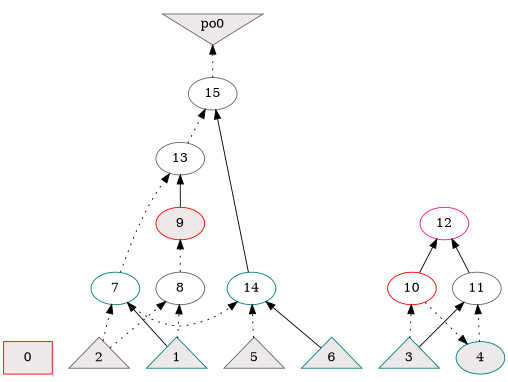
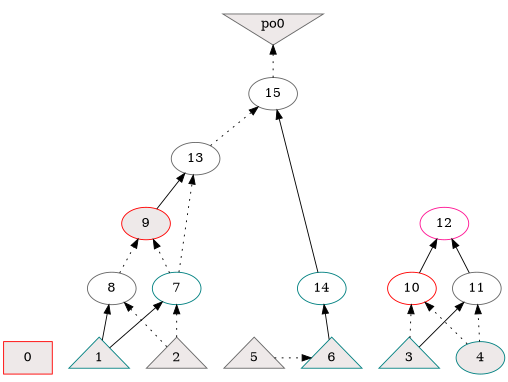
edge "10" -> "4": reversed
edge "7" -> "14": now "7" -> "9"
edge "5" -> "14": now "5" -> "6"
edge "1" -> "8": style dotted -> solid
